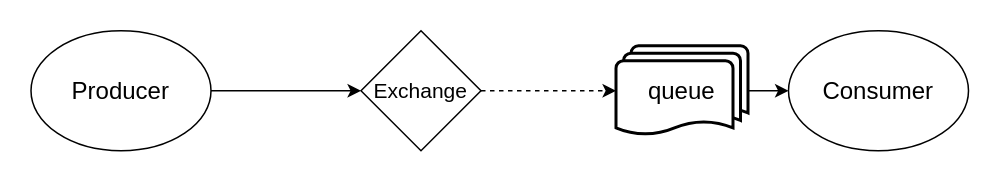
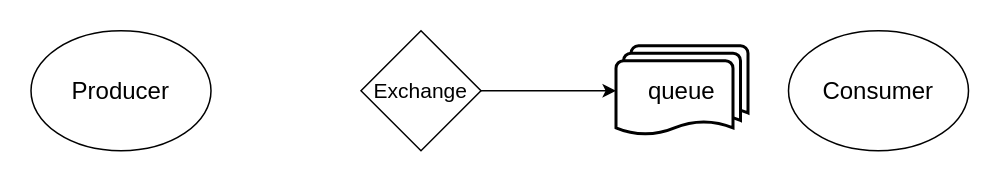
edge "Producer" -> "Exchange": removed
edge "Exchange" -> "queue": style dashed -> solid
edge "queue" -> "Consumer": removed
